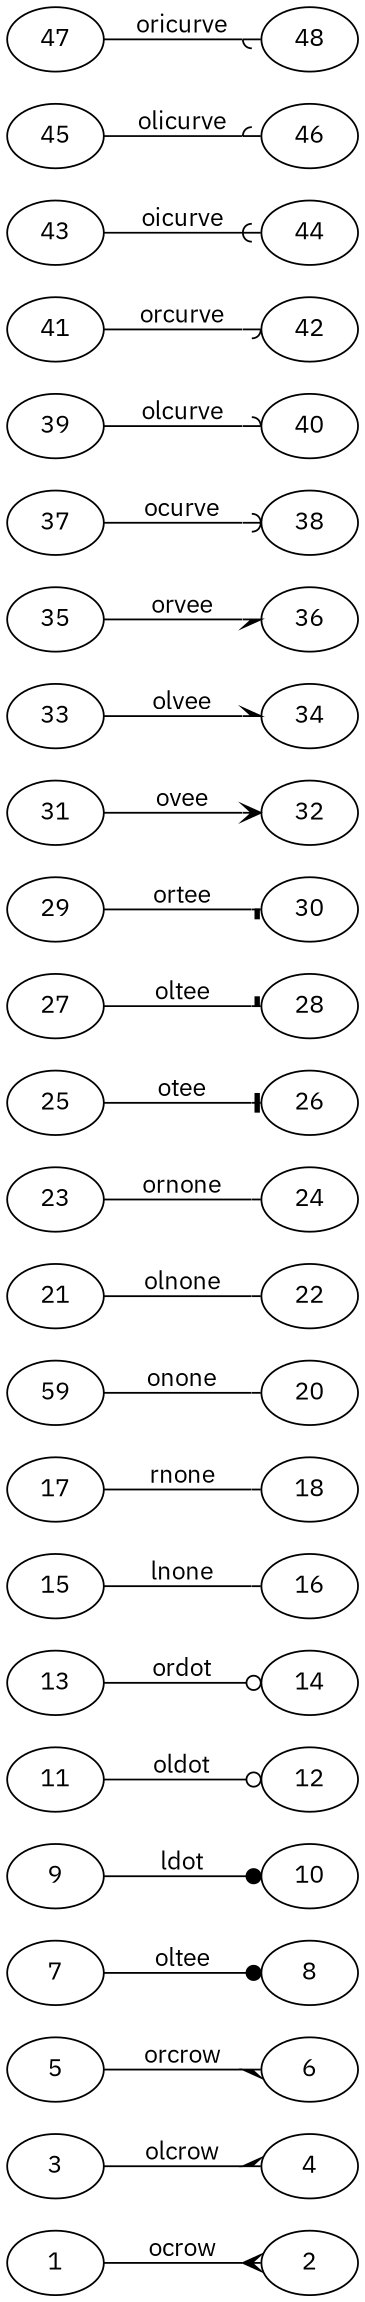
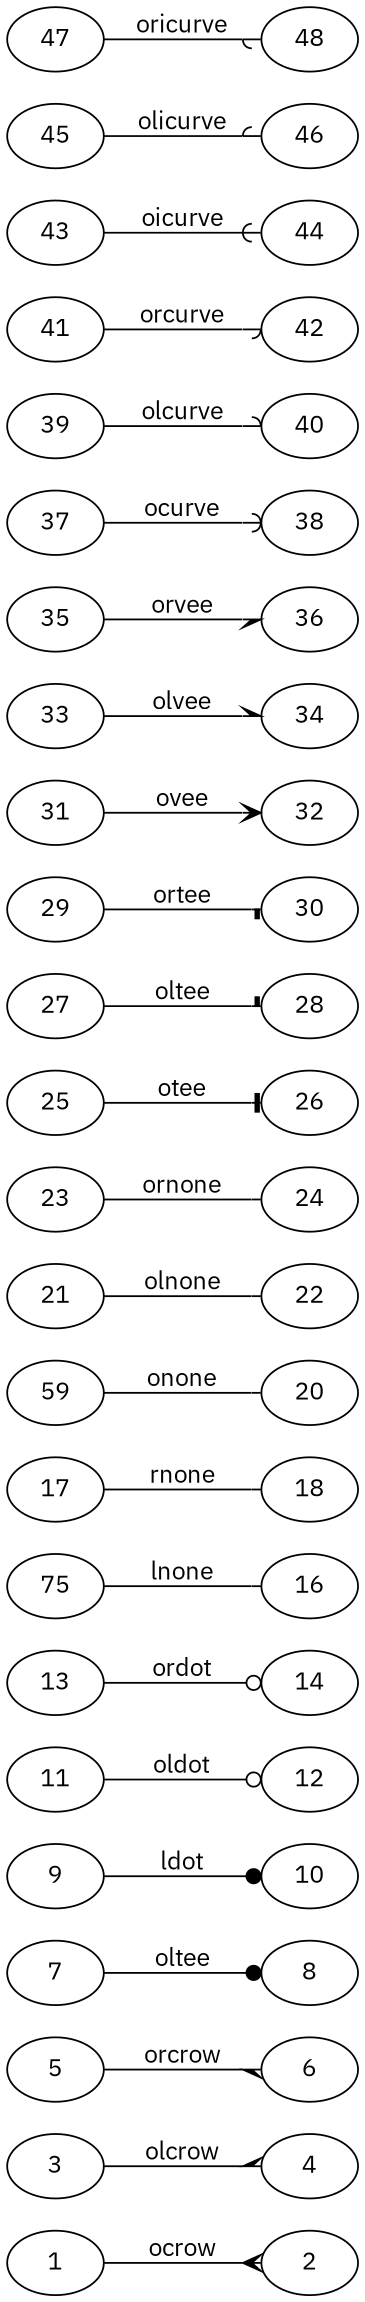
node "15": label "15" -> "75"
